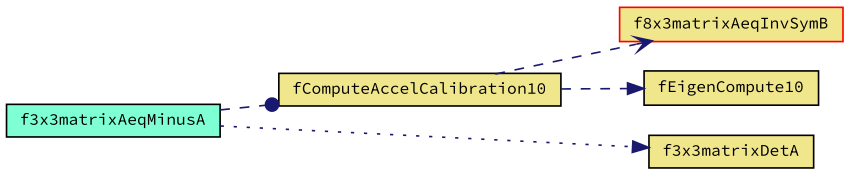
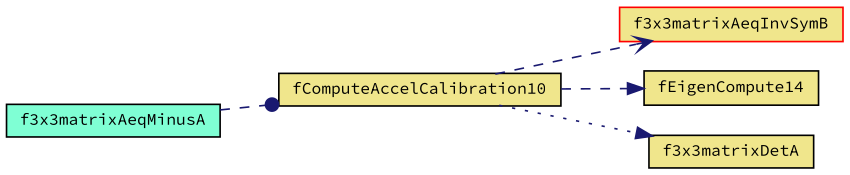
node "f8x3matrixAeqInvSymB": label "f8x3matrixAeqInvSymB" -> "f3x3matrixAeqInvSymB"
node "fEigenCompute10": label "fEigenCompute10" -> "fEigenCompute14"
edge "f3x3matrixAeqMinusA" -> "f3x3matrixDetA": now "fComputeAccelCalibration10" -> "f3x3matrixDetA"
